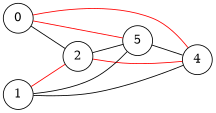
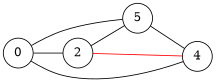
edge "0" -- "4": color red -> black
edge "0" -- "5": color red -> black
node "1": removed
